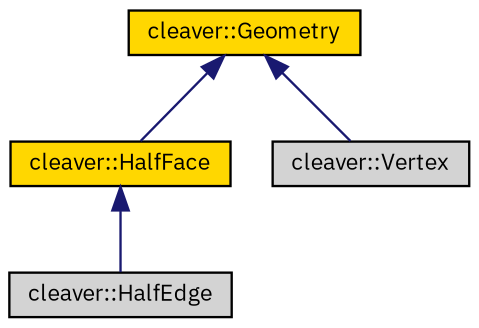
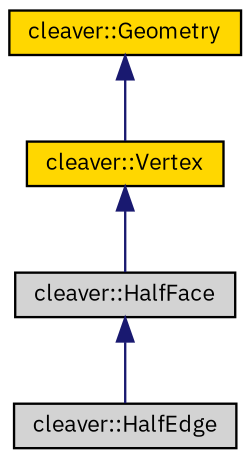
edge "cleaver::HalfFace" -> "cleaver::Geometry": now "cleaver::HalfFace" -> "cleaver::Vertex"
node "cleaver::HalfFace": fillcolor gold -> lightgrey
node "cleaver::Vertex": fillcolor lightgrey -> gold
